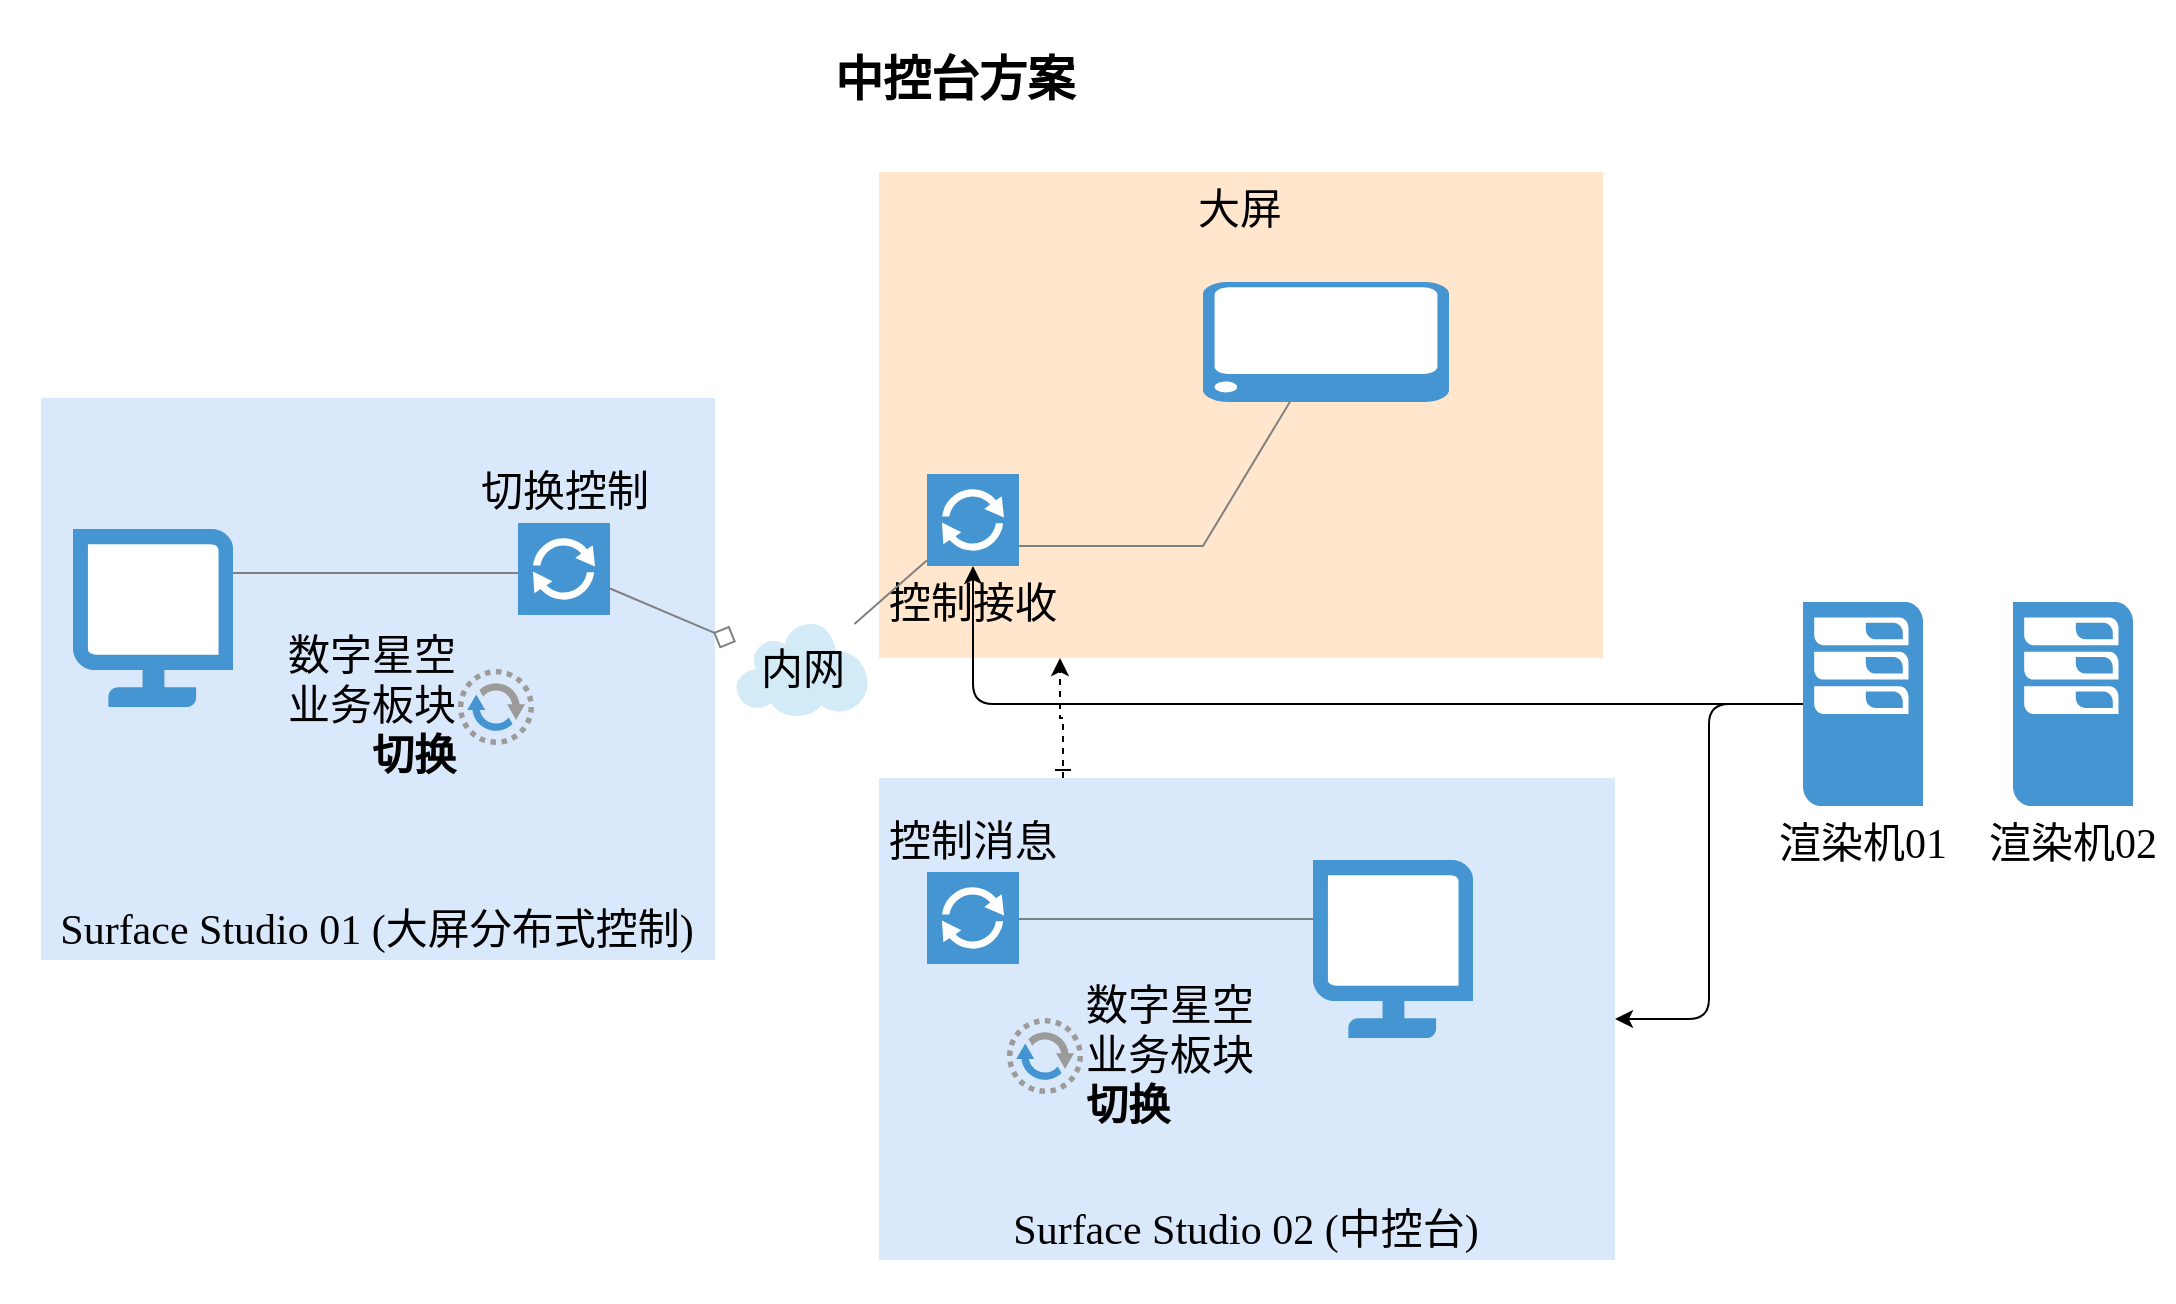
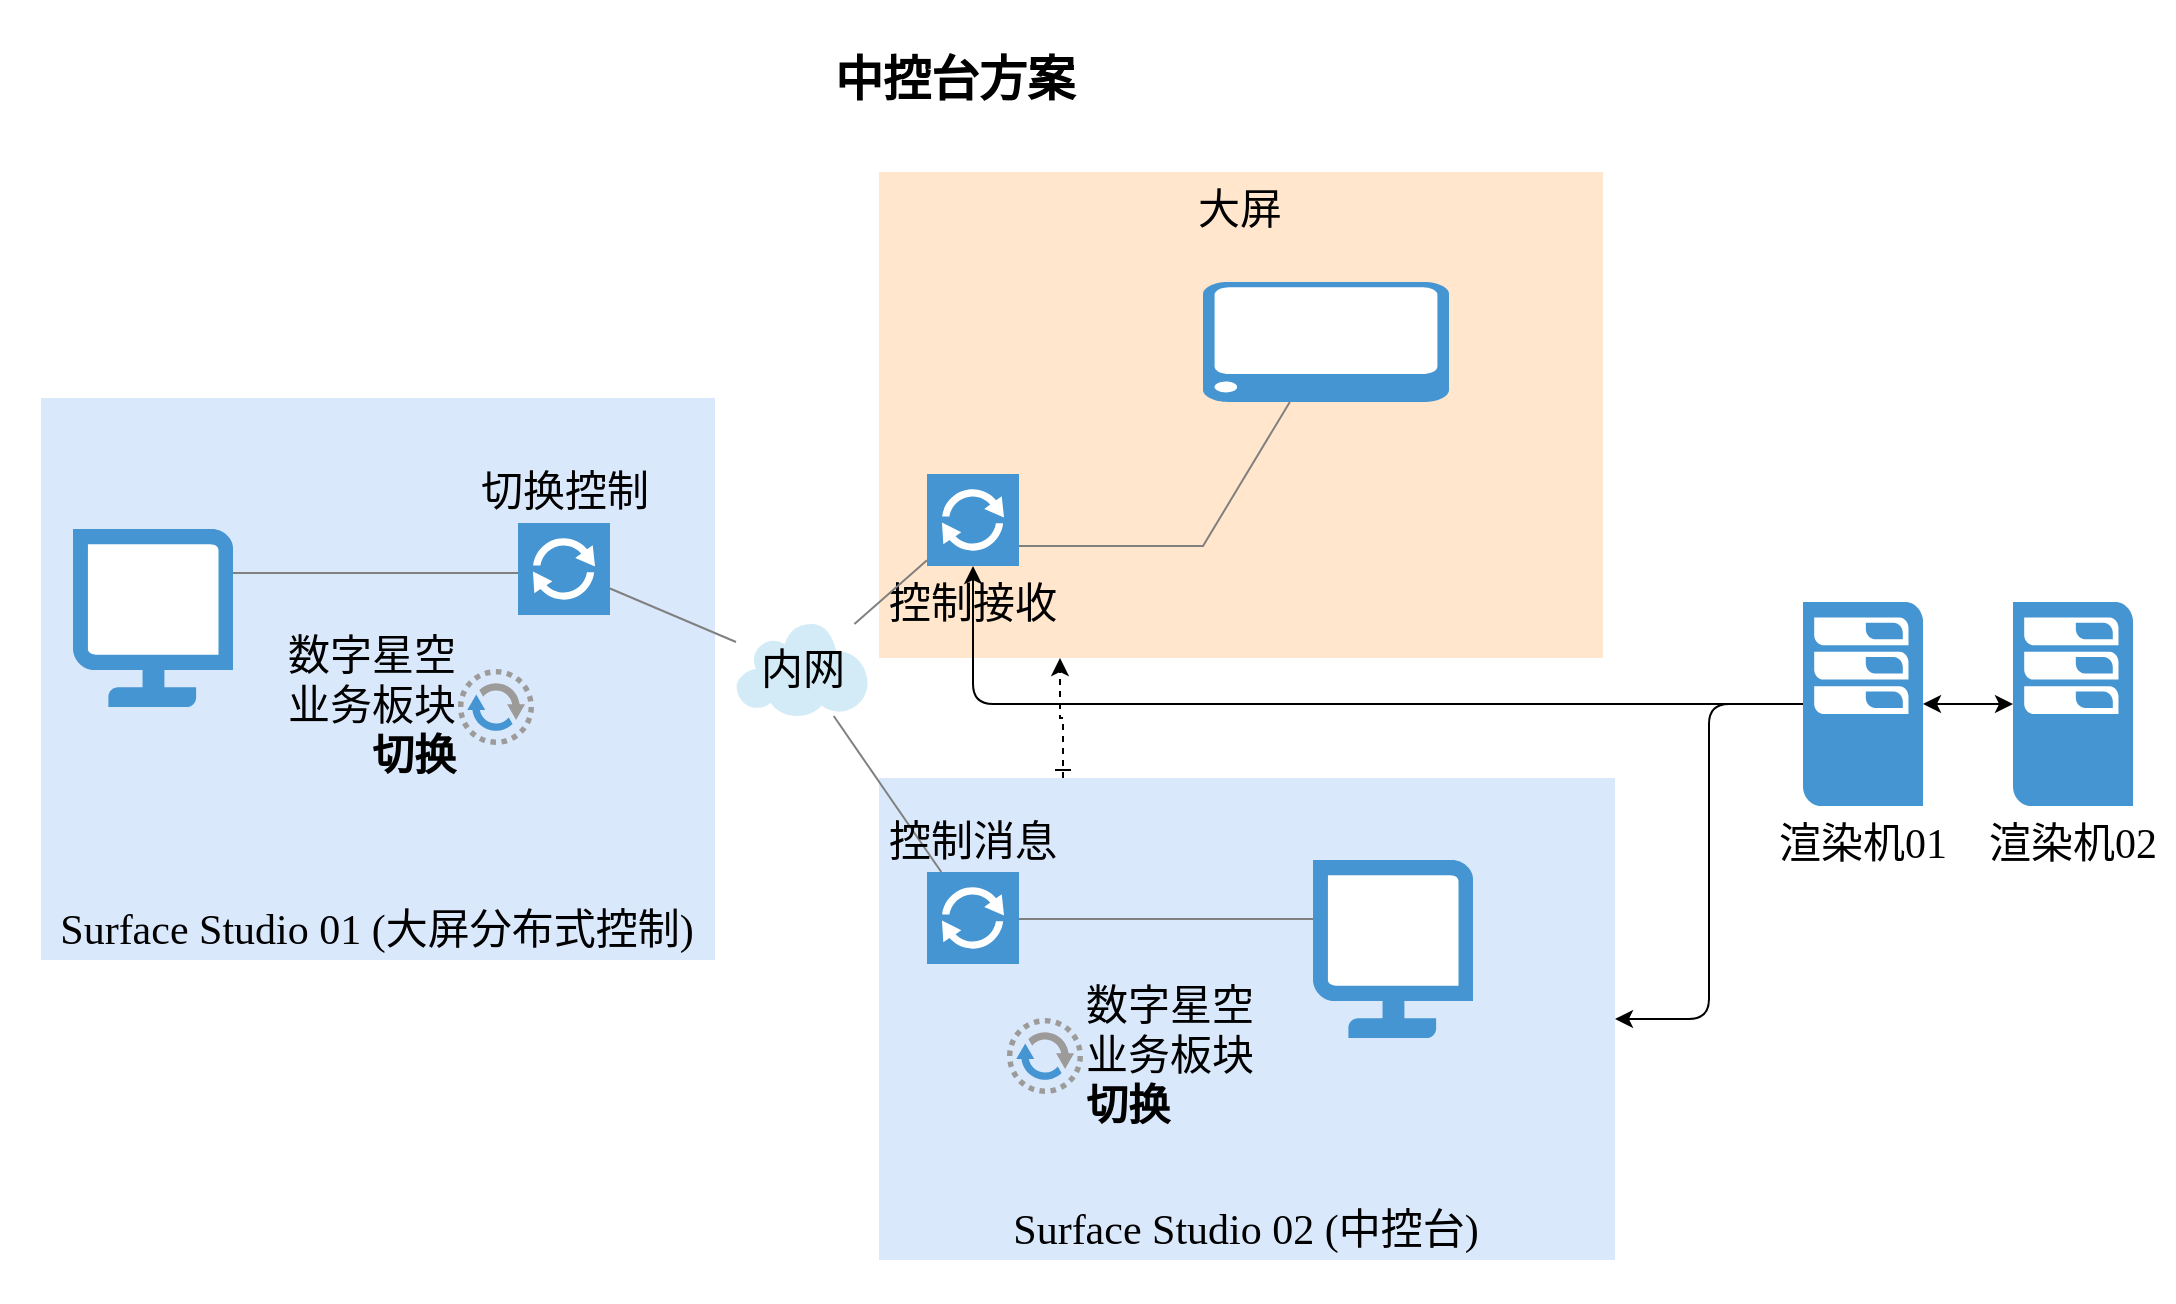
edge "切换控制" -> "内网": arrowhead diamond -> none
edge "渲染机01" -- "渲染机02": added
edge "内网" -- "控制消息": added
